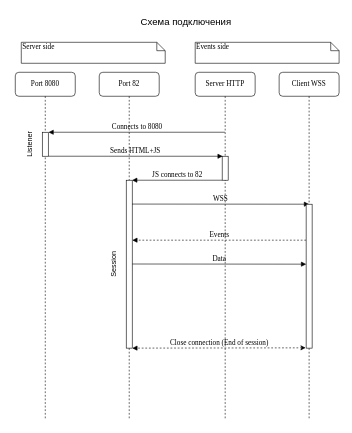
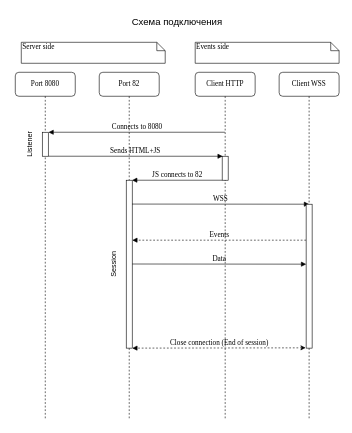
node "Схема подключения": moved (186, 21) -> (177, 21)
node "Server HTTP": label "Server HTTP" -> "Client HTTP"
